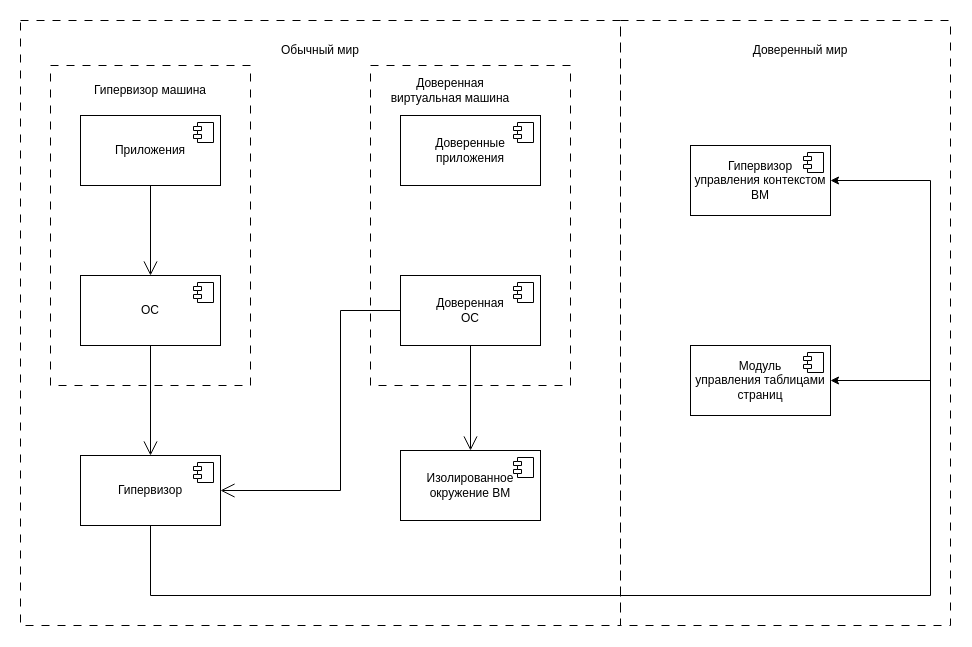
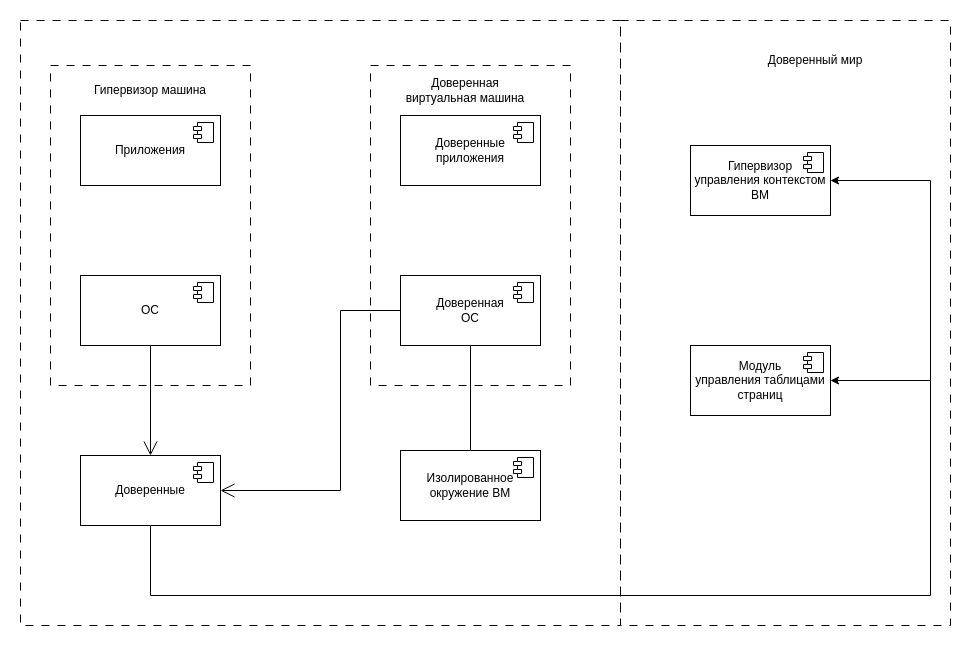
node "Обычный мир": removed
node "Доверенный мир": moved (801, 51) -> (816, 61)
node "Доверенная виртуальная машина": moved (451, 91) -> (466, 91)
edge "Приложения" -> "ОС": removed
edge "Доверенная ОС" -> "Изолированное окружение ВМ": arrowhead open -> none
node "Гипервизор": label "Гипервизор" -> "Доверенные"
